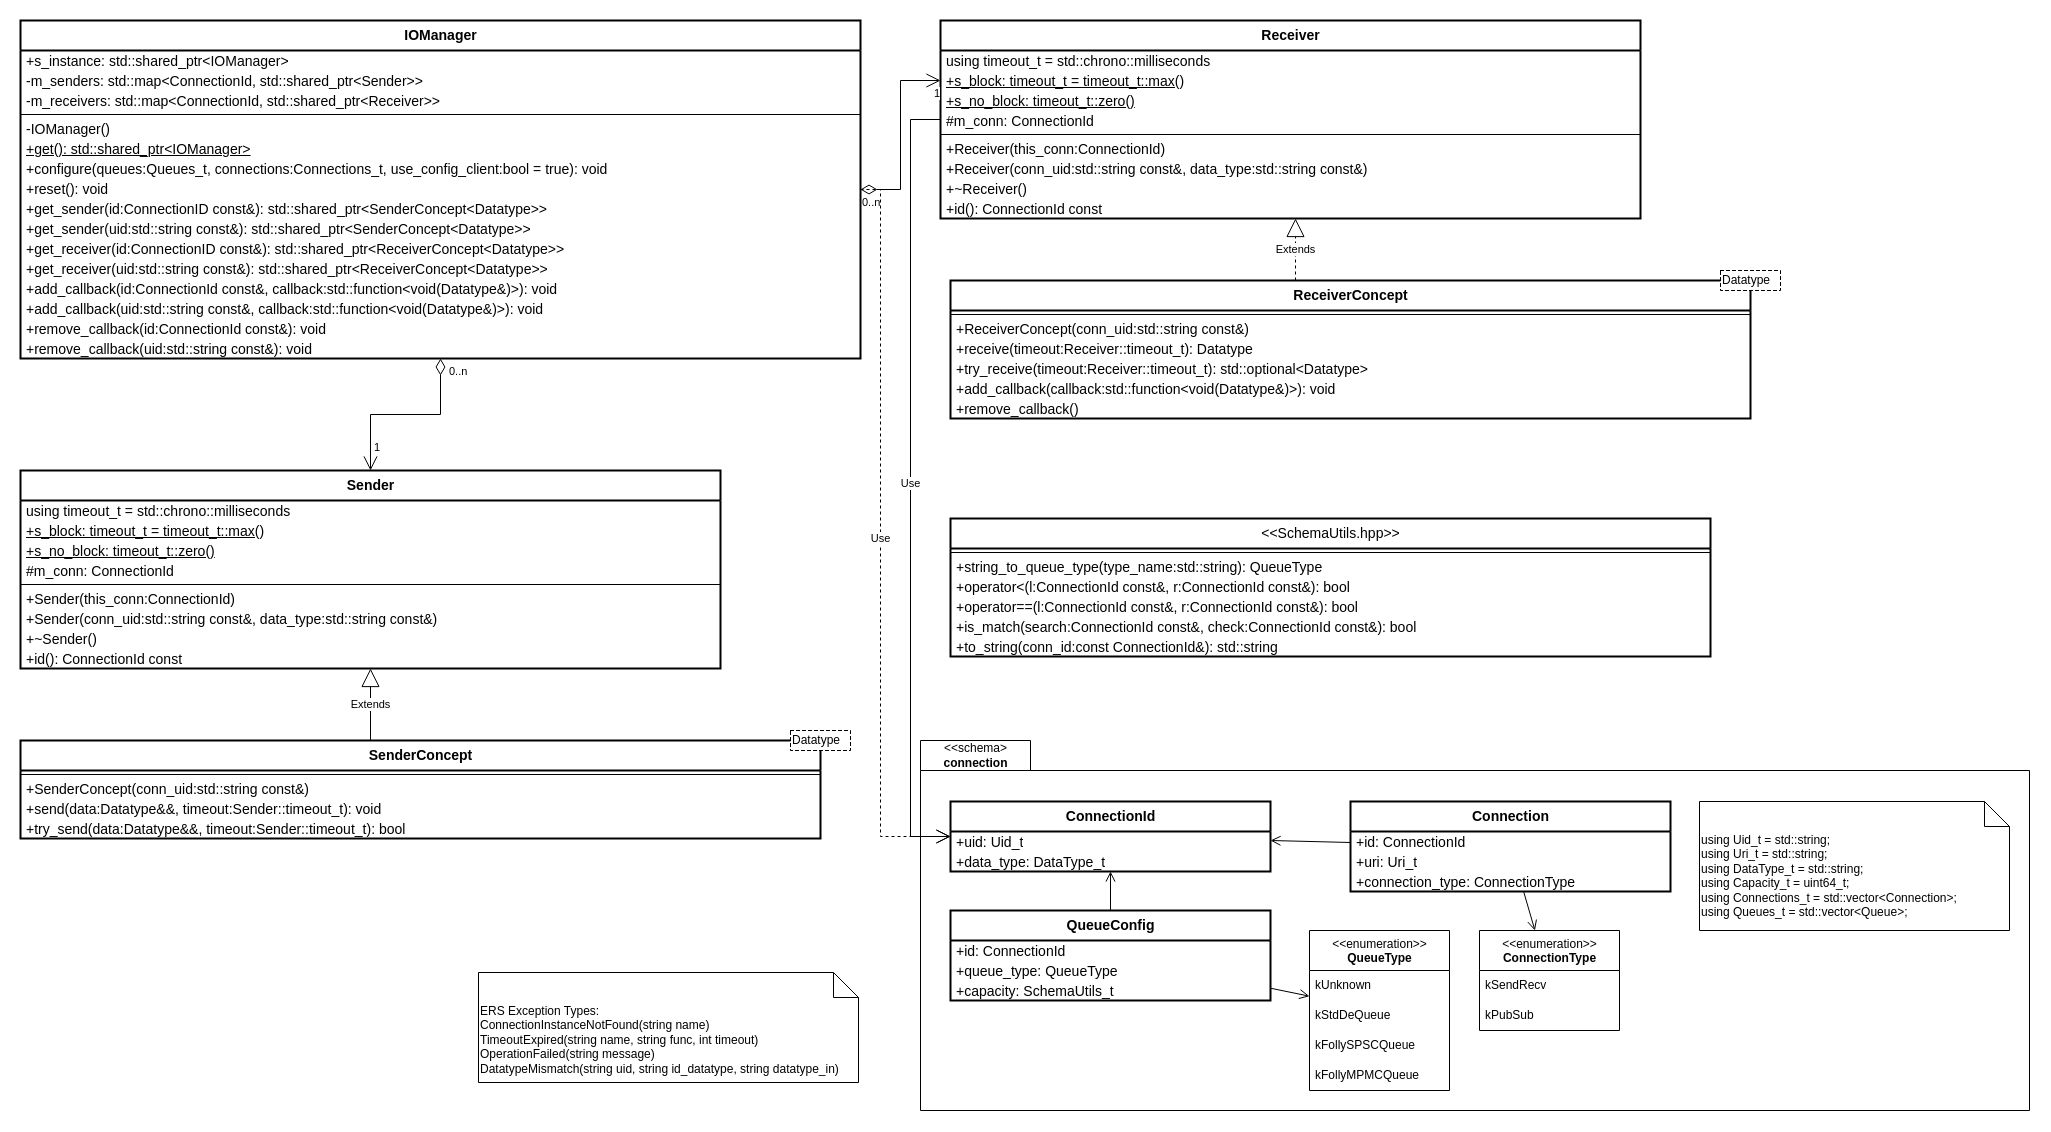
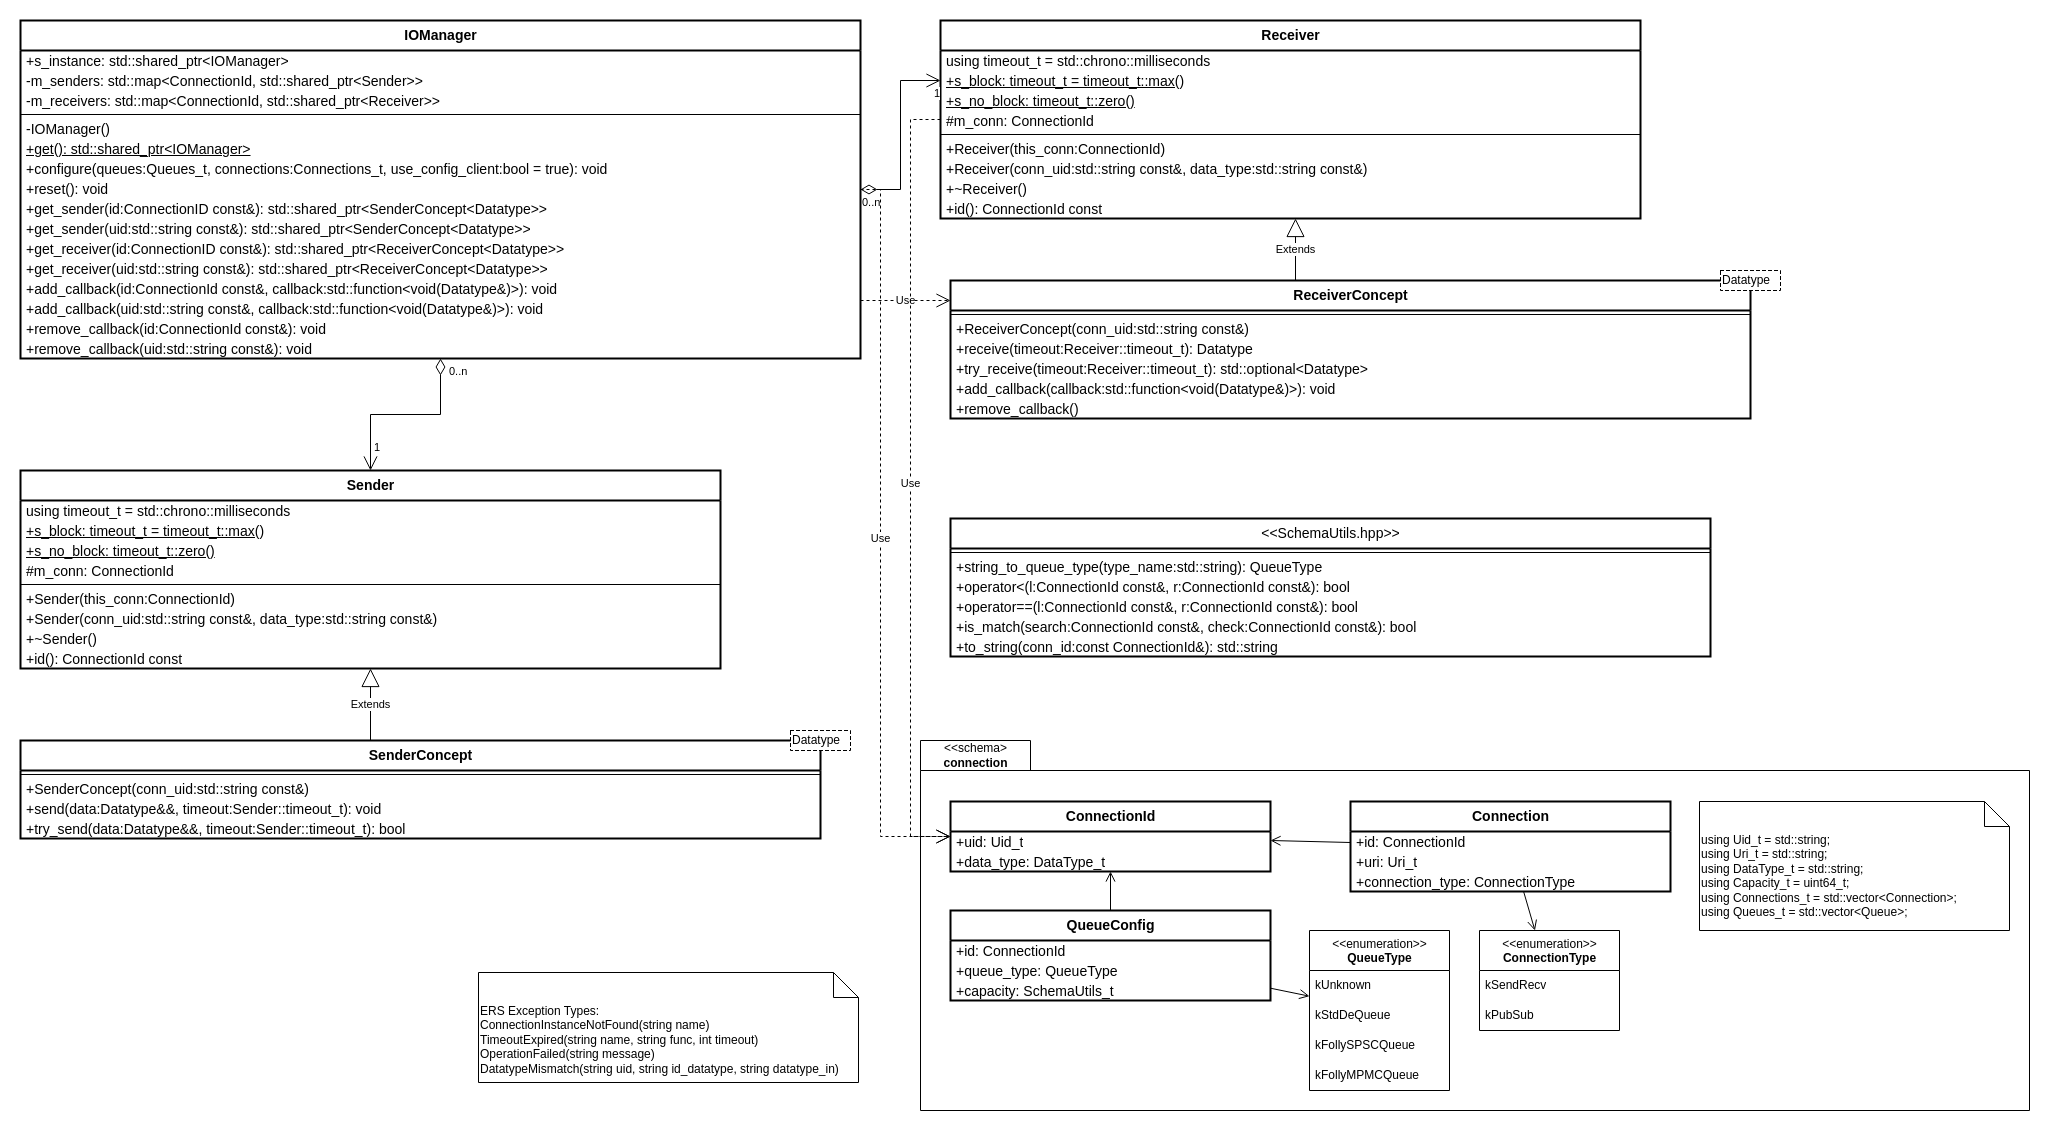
edge "ReceiverConcept" -> "Receiver": style dashed -> solid
edge "Receiver" -> "ConnectionId": style solid -> dashed
edge "IOManager" -> "ReceiverConcept": added, label "Use"
